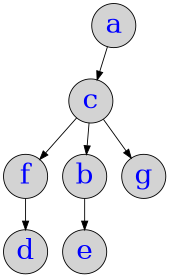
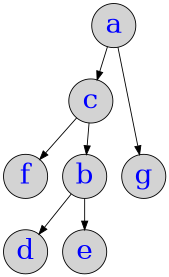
edge "c" -> "g": now "a" -> "g"
edge "f" -> "d": now "b" -> "d"
